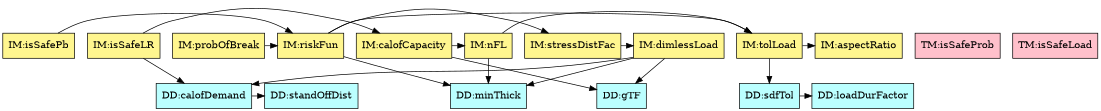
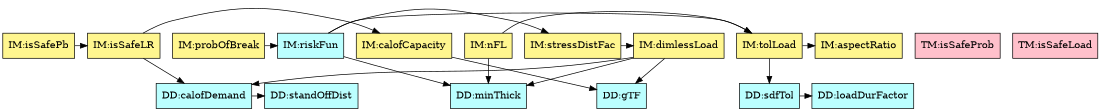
edge "IM:isSafePb" -> "IM:riskFun": now "IM:isSafePb" -> "IM:isSafeLR"
node "IM:riskFun": fillcolor khaki1 -> paleturquoise1
edge "IM:calofCapacity" -> "IM:nFL": removed
